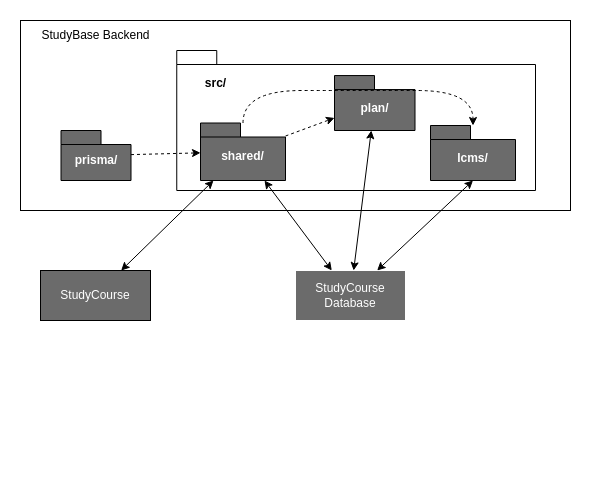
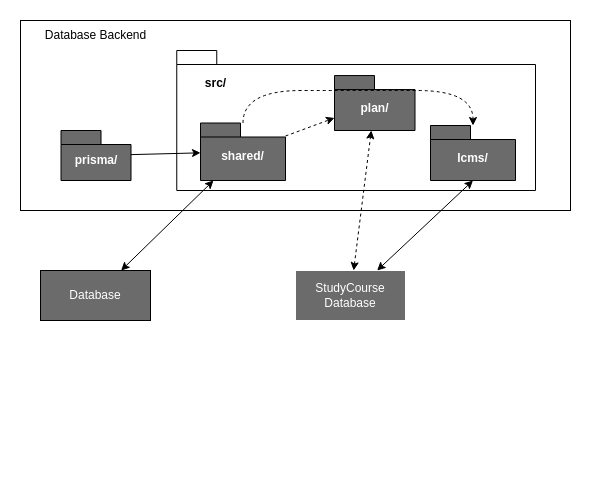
node "StudyBase Backend": label "StudyBase Backend" -> "Database Backend"
edge "prisma/" -> "shared/": style dashed -> solid
edge "plan/" -- "StudyCourse Database": style solid -> dashed
edge "shared/" -- "StudyCourse Database": removed
node "StudyCourse": label "StudyCourse" -> "Database"
